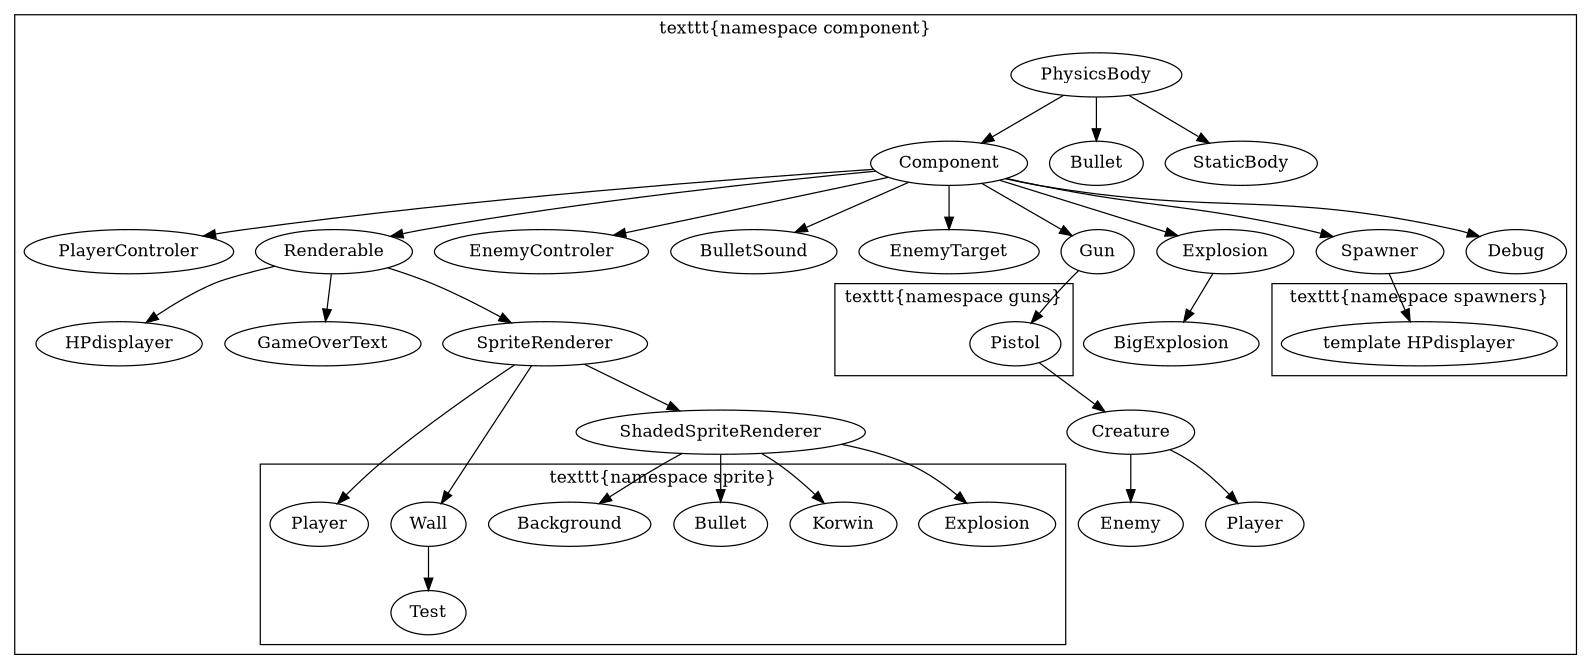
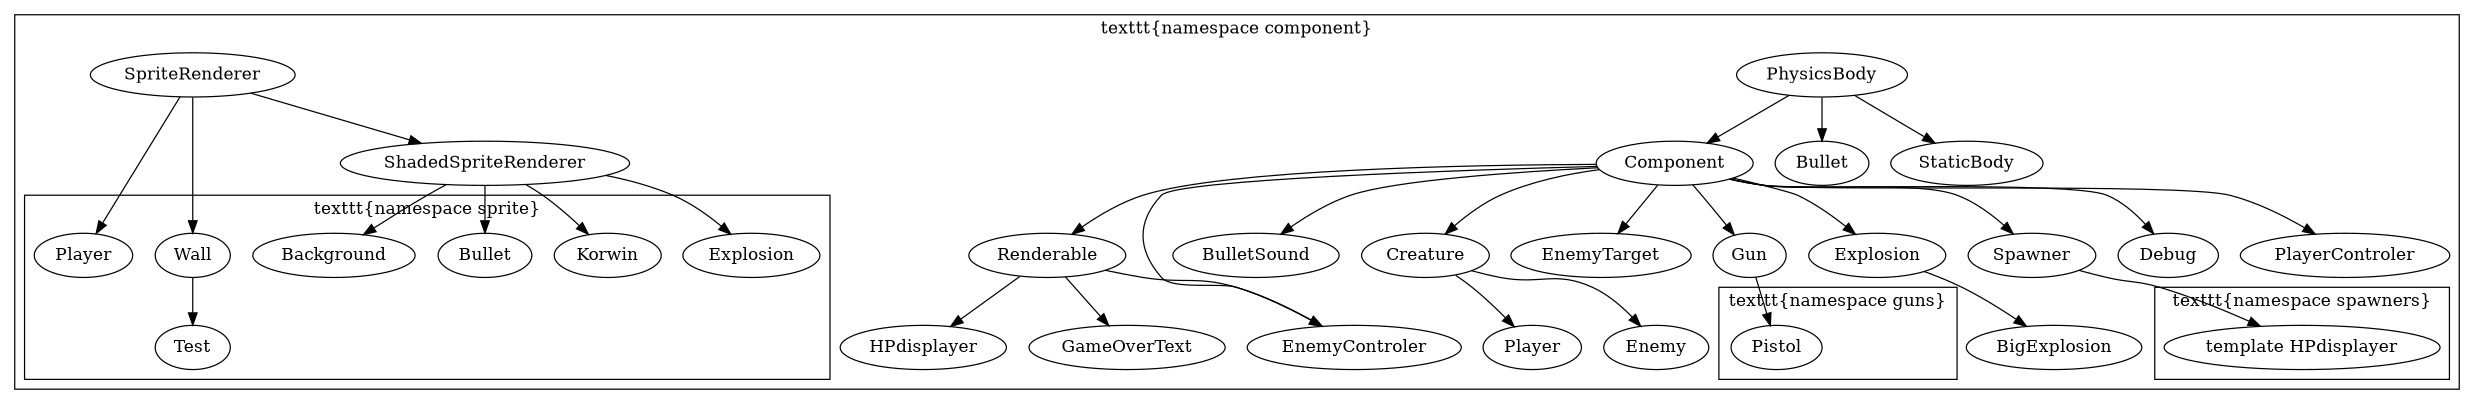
edge "Renderable" -> "SpriteRenderer": now "Renderable" -> "EnemyControler"
edge "Pistol" -> "Creature": now "Component" -> "Creature"
